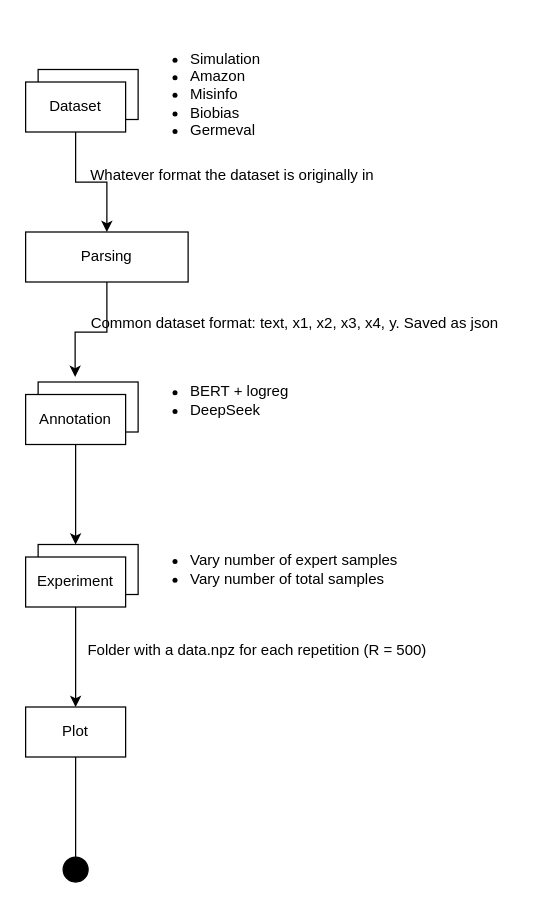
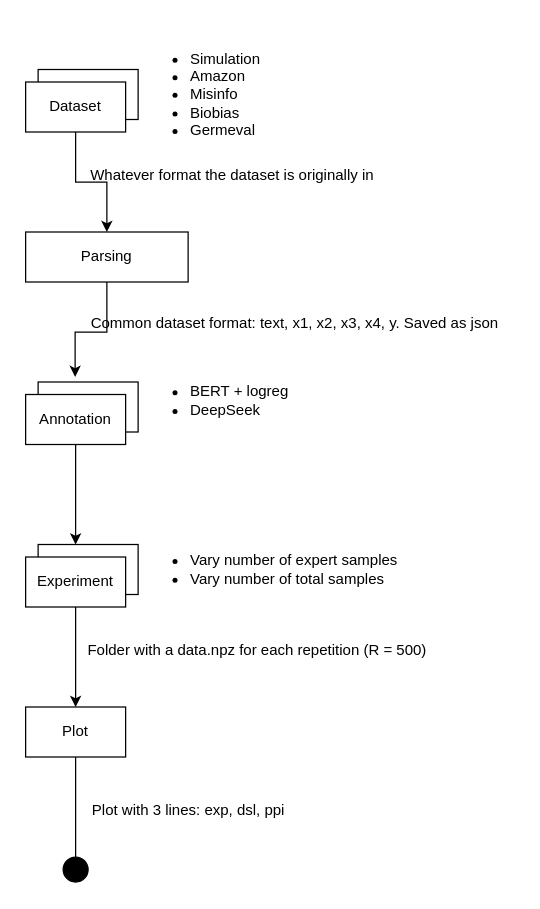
node "Plot with 3 lines: exp, dsl, ppi": added
